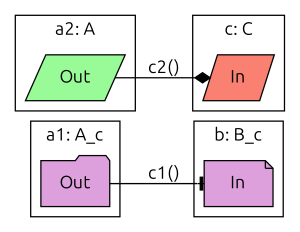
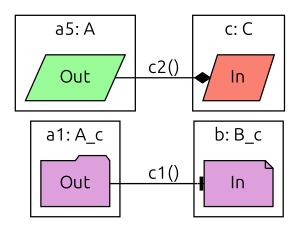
cluster "a2: A": label "a2: A" -> "a5: A"
